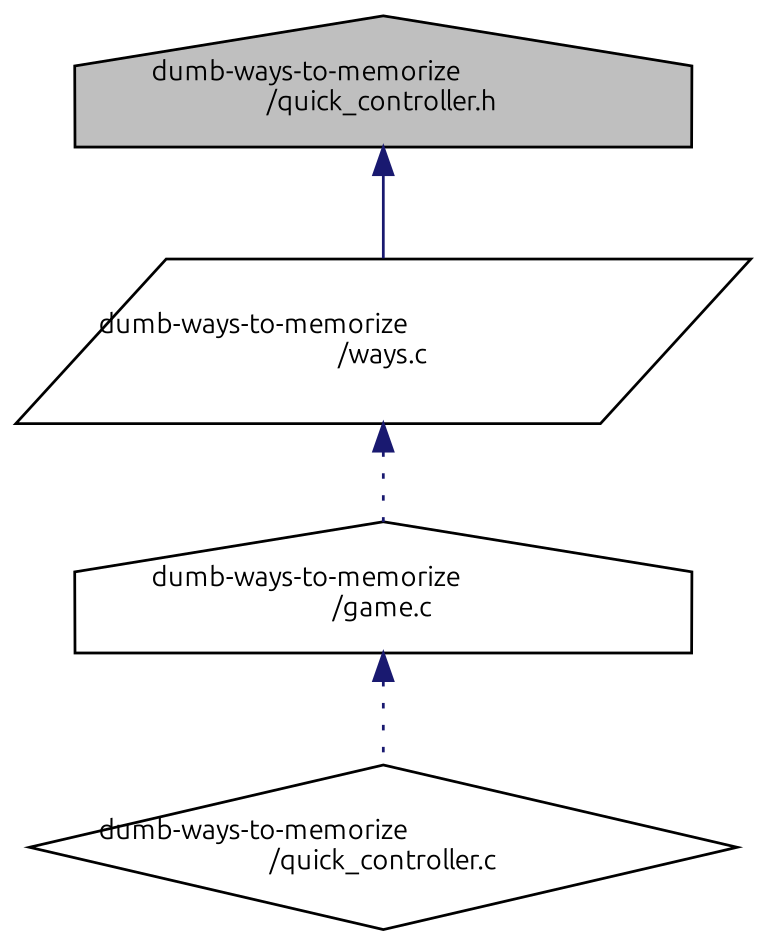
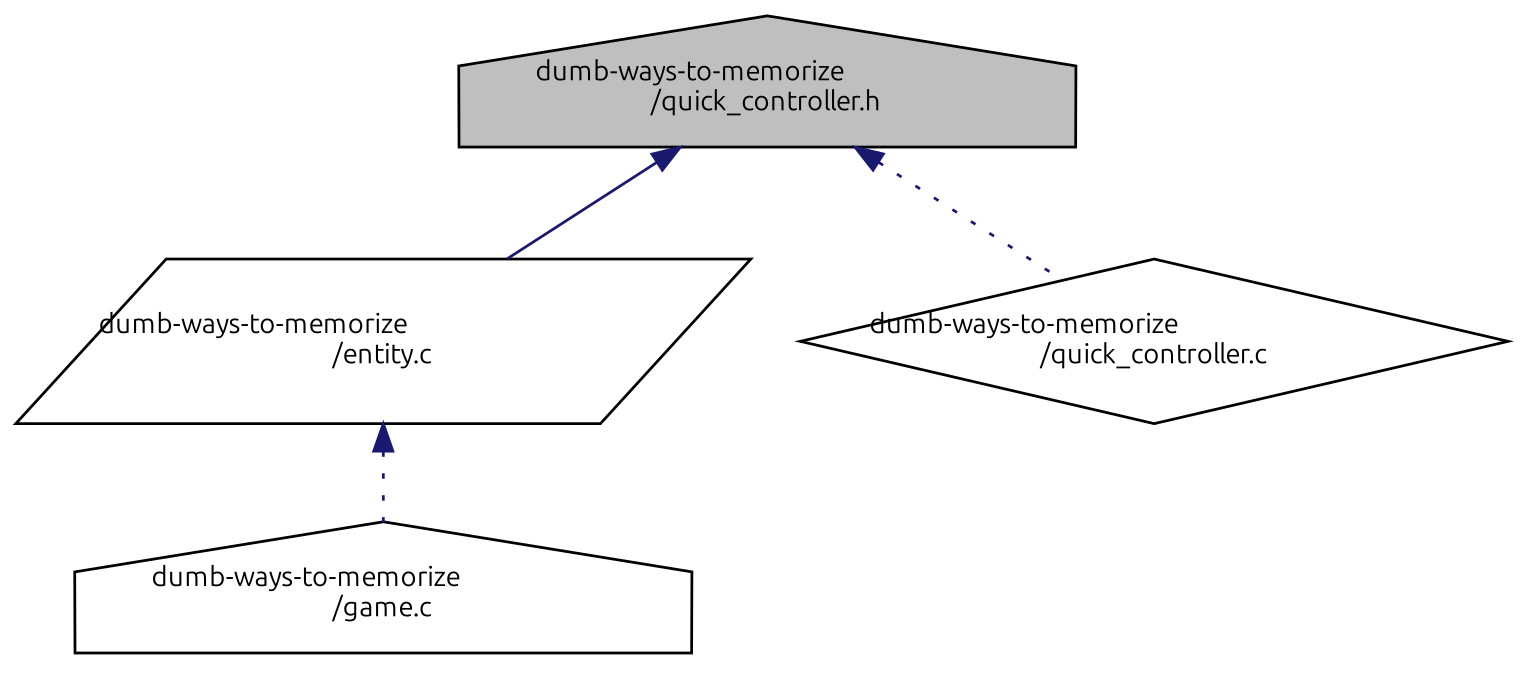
node "dumb-ways-to-memorize /ways.c": label "dumb-ways-to-memorize /ways.c" -> "dumb-ways-to-memorize /entity.c"
edge "dumb-ways-to-memorize /quick_controller.c" -> "dumb-ways-to-memorize /game.c": now "dumb-ways-to-memorize /quick_controller.c" -> "dumb-ways-to-memorize /quick_controller.h"
